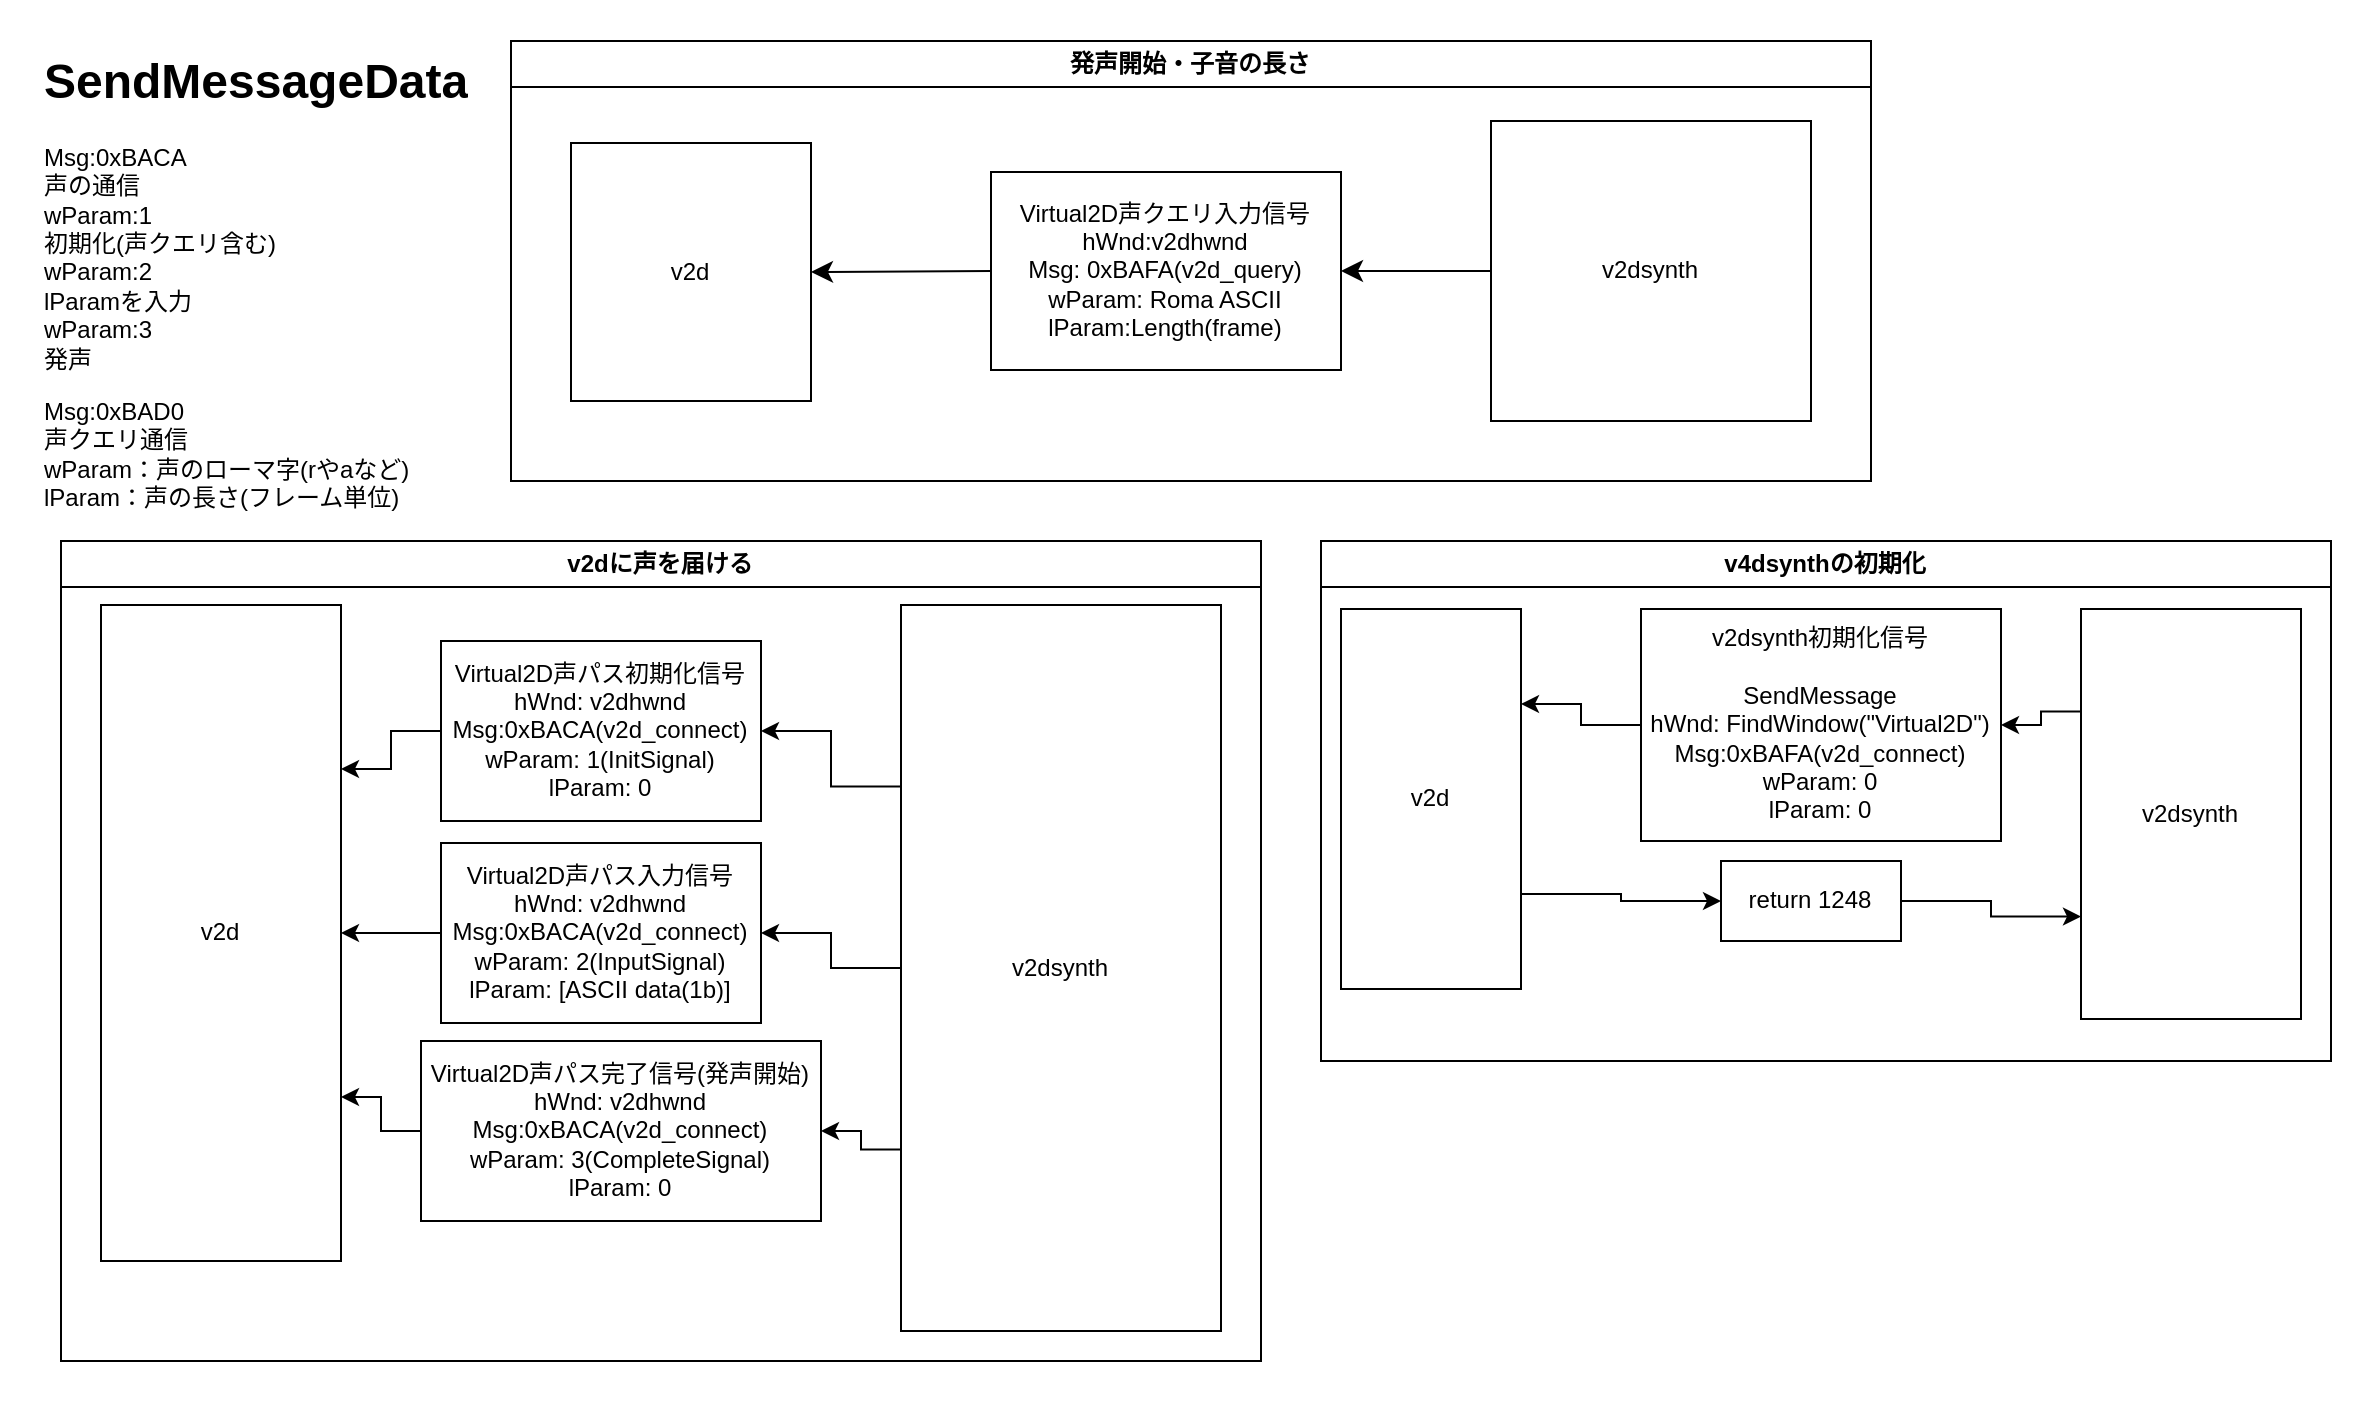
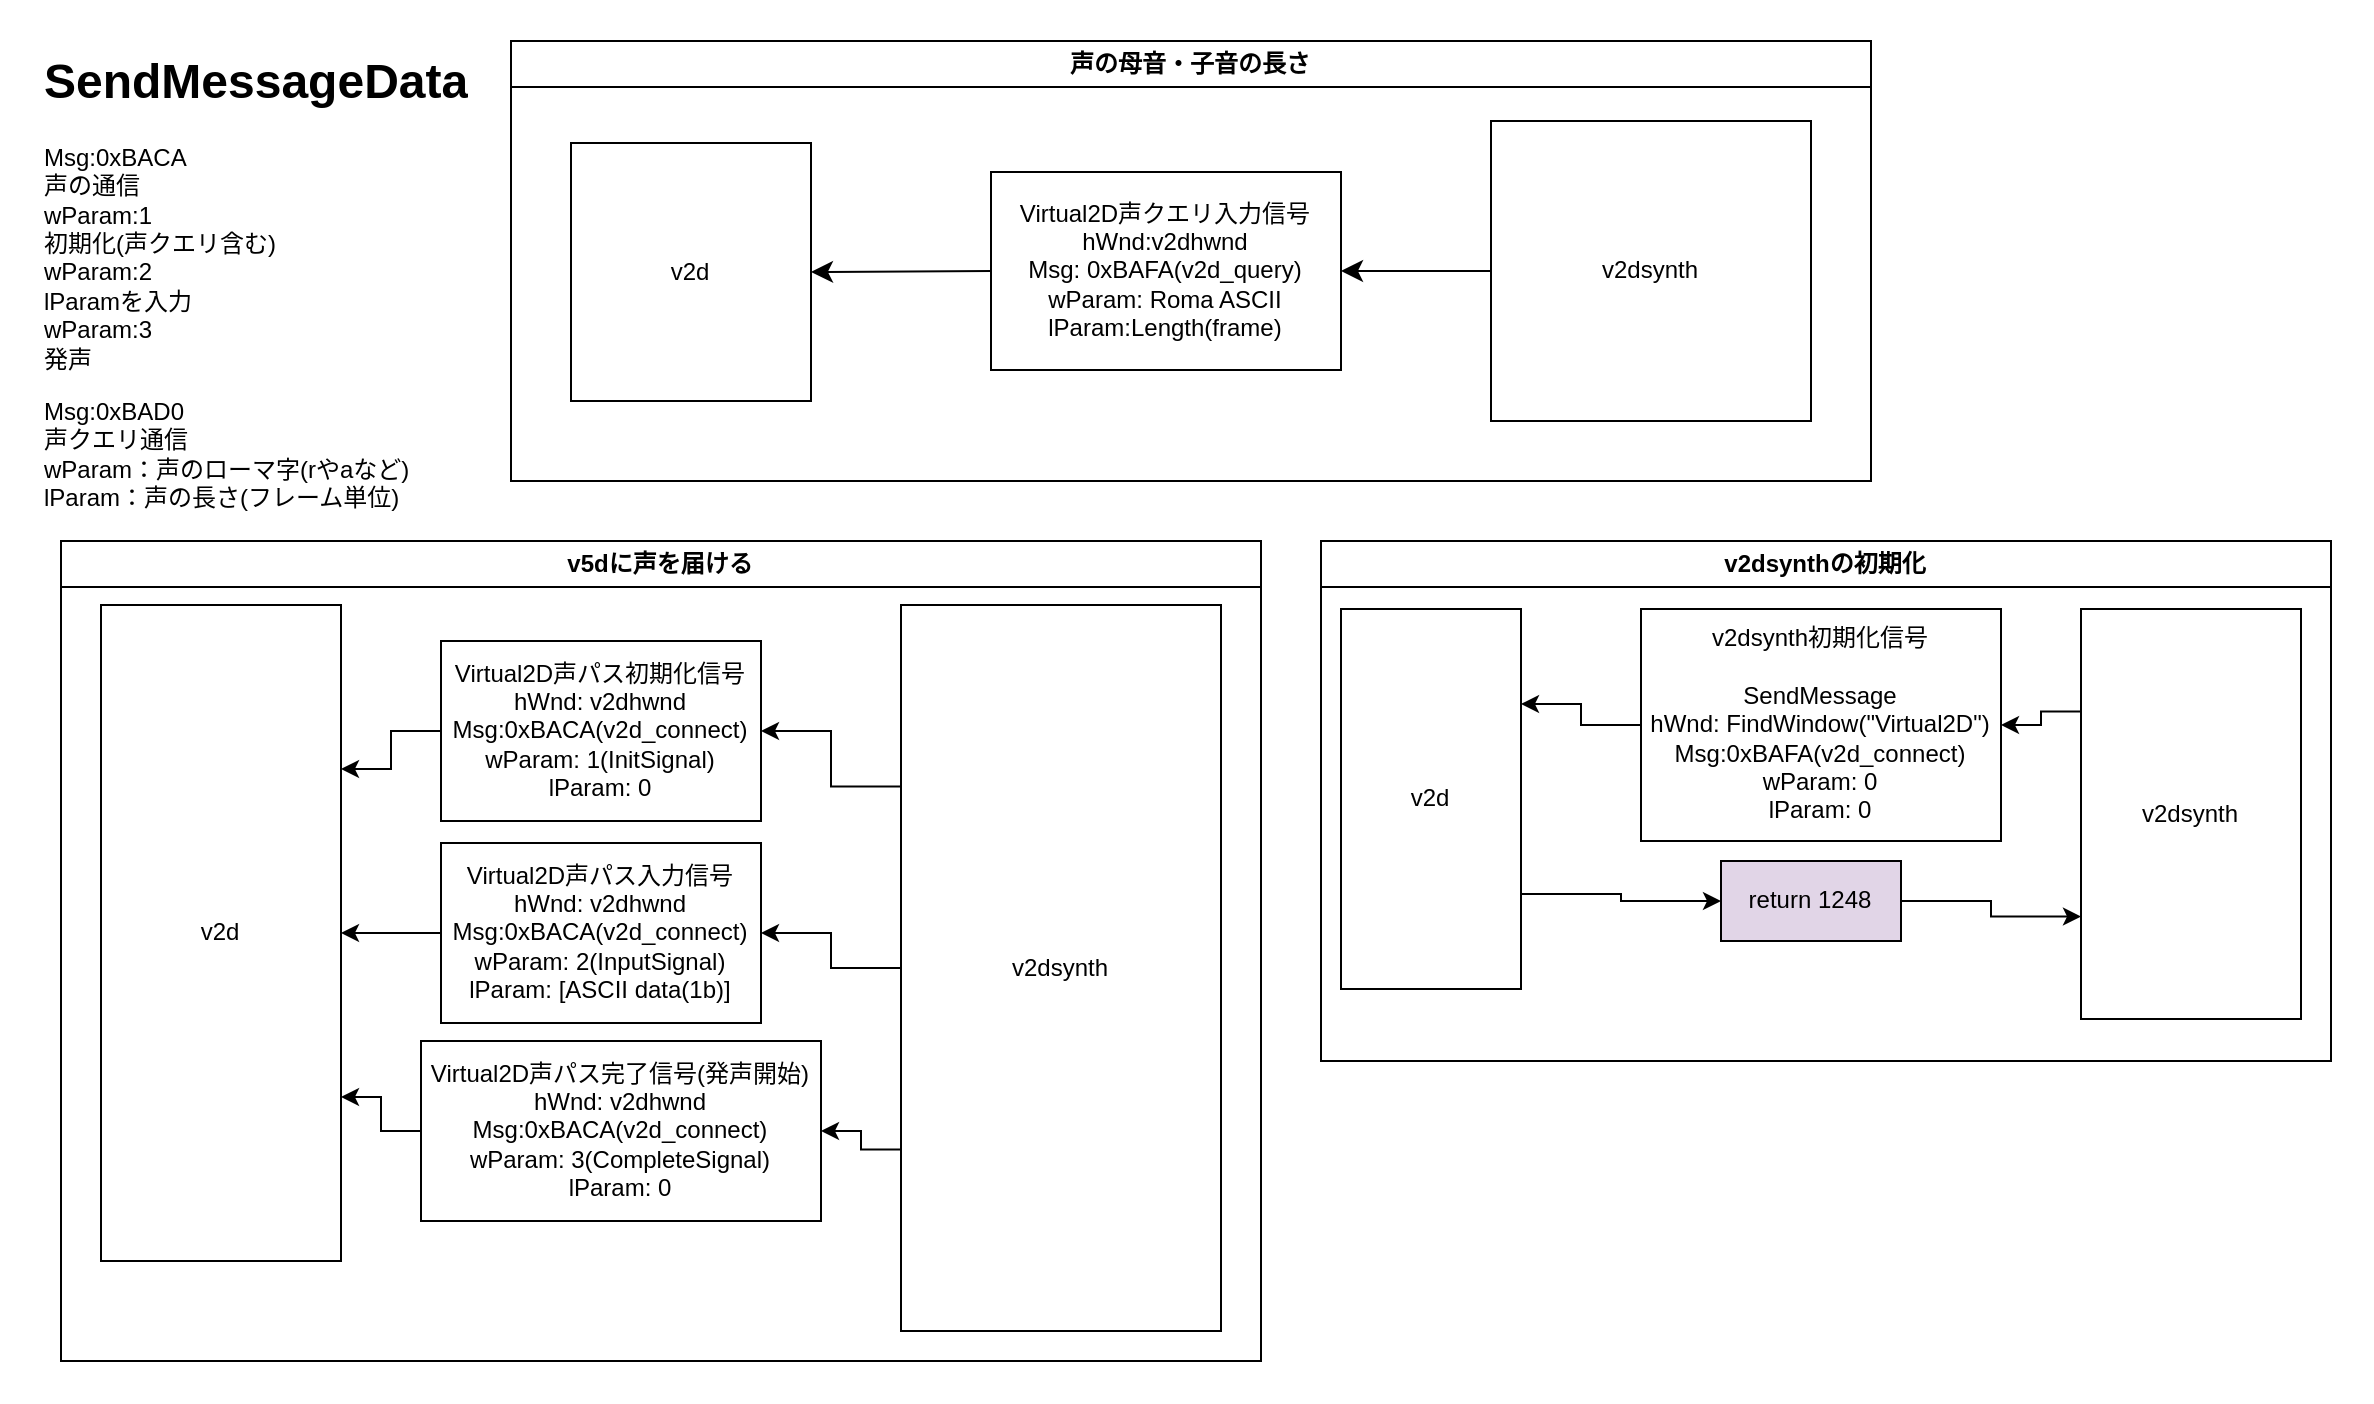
node "発声開始・子音の長さ": label "発声開始・子音の長さ" -> "声の母音・子音の長さ"
node "v2dに声を届ける": label "v2dに声を届ける" -> "v5dに声を届ける"
node "v4dsynthの初期化": label "v4dsynthの初期化" -> "v2dsynthの初期化"
node "return 1248": fillcolor #ffffff -> #e1d5e7
